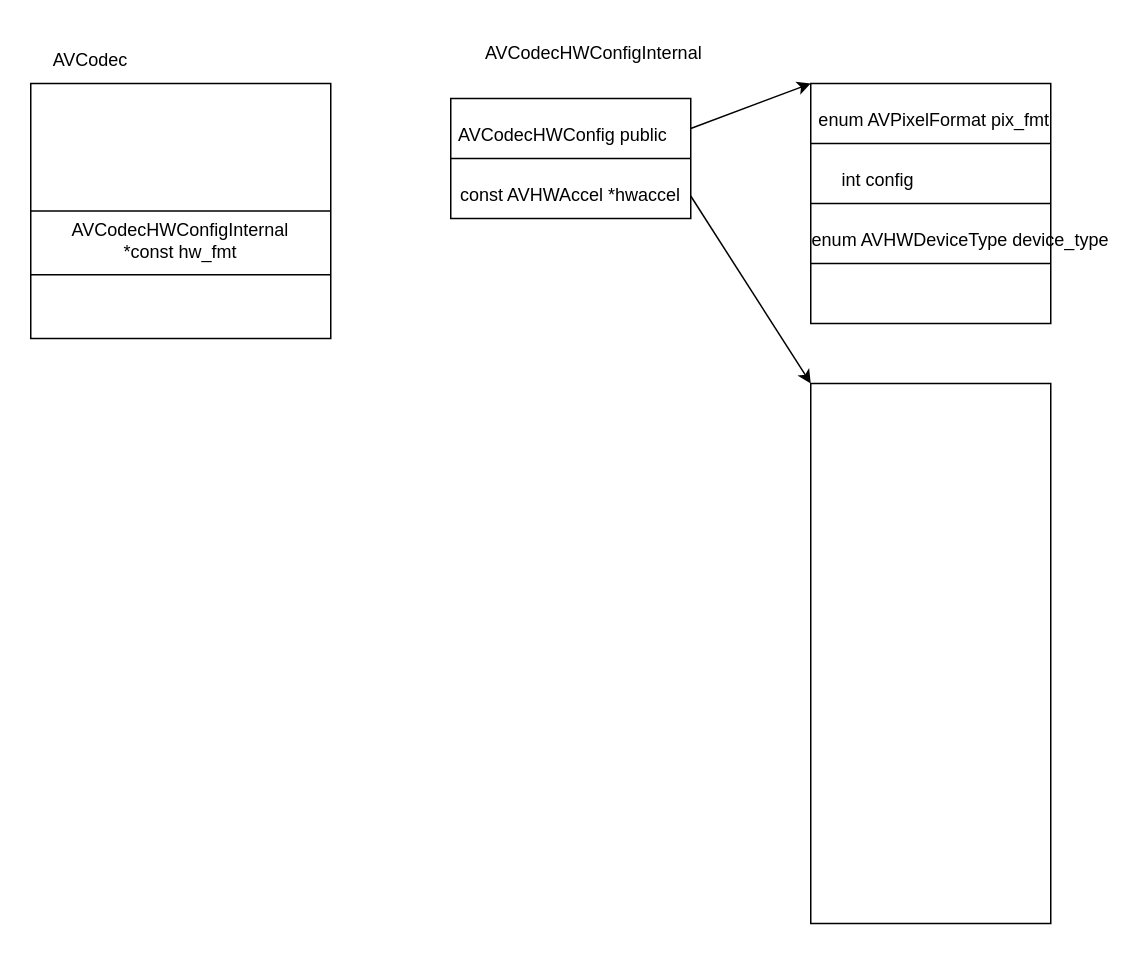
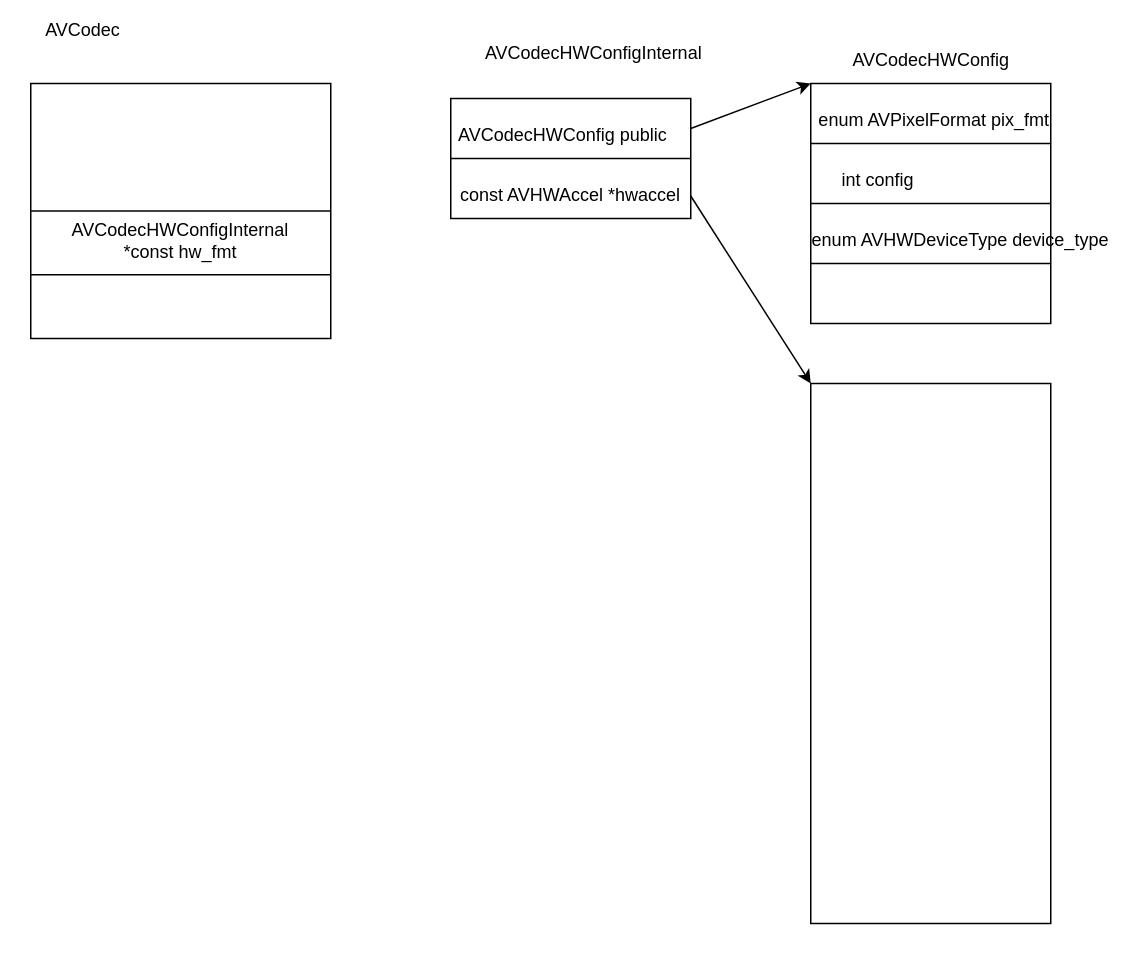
node "AVCodec": moved (91, 61) -> (83, 31)
node "AVCodecHWConfig": added
